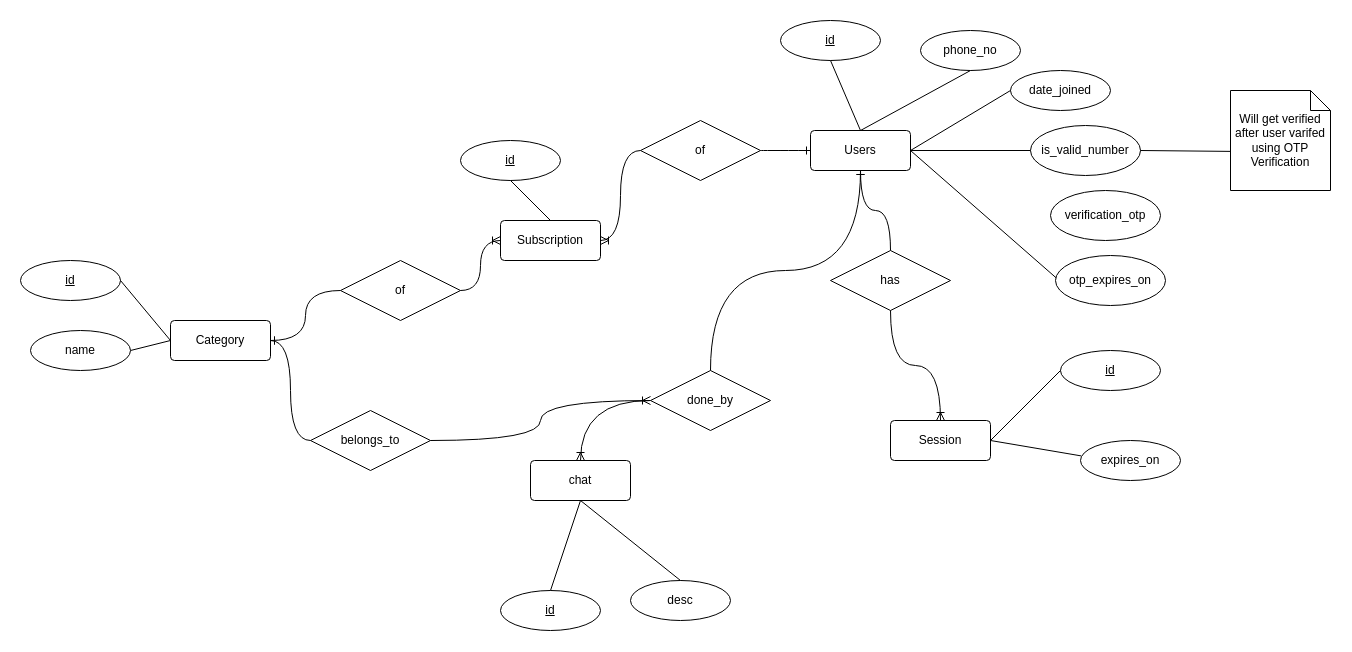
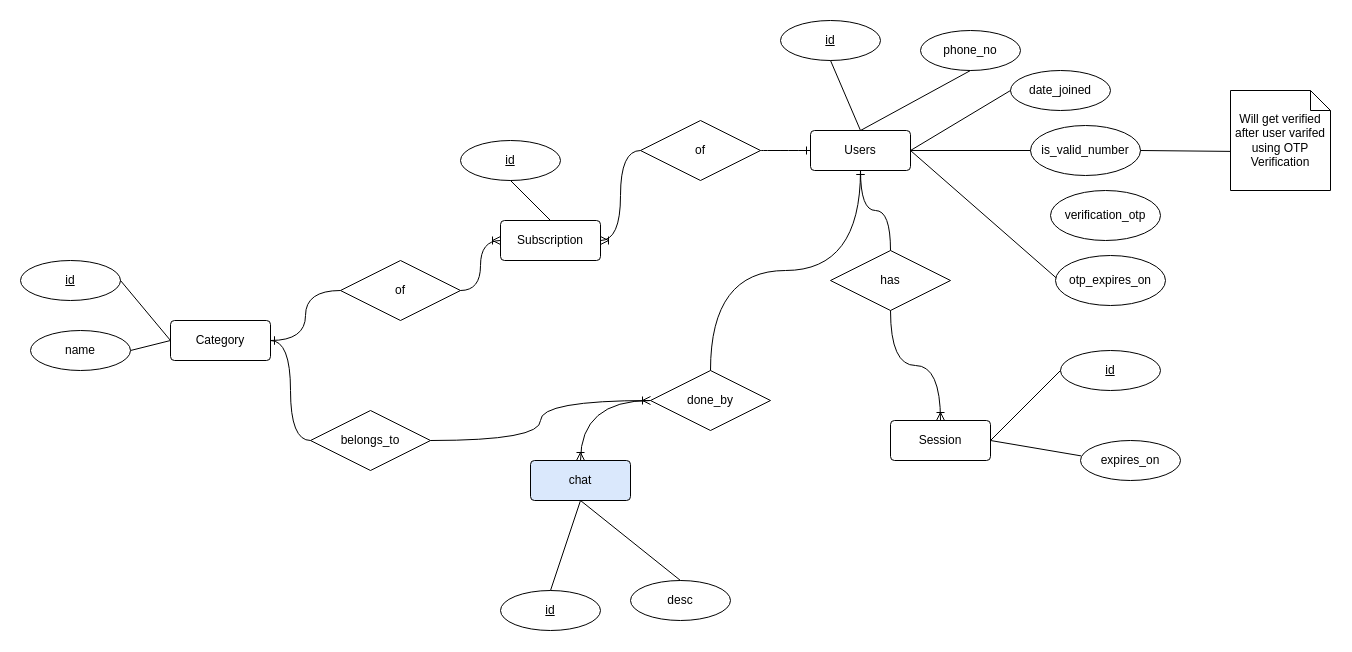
node "chat": fillcolor #ffffff -> #dae8fc
